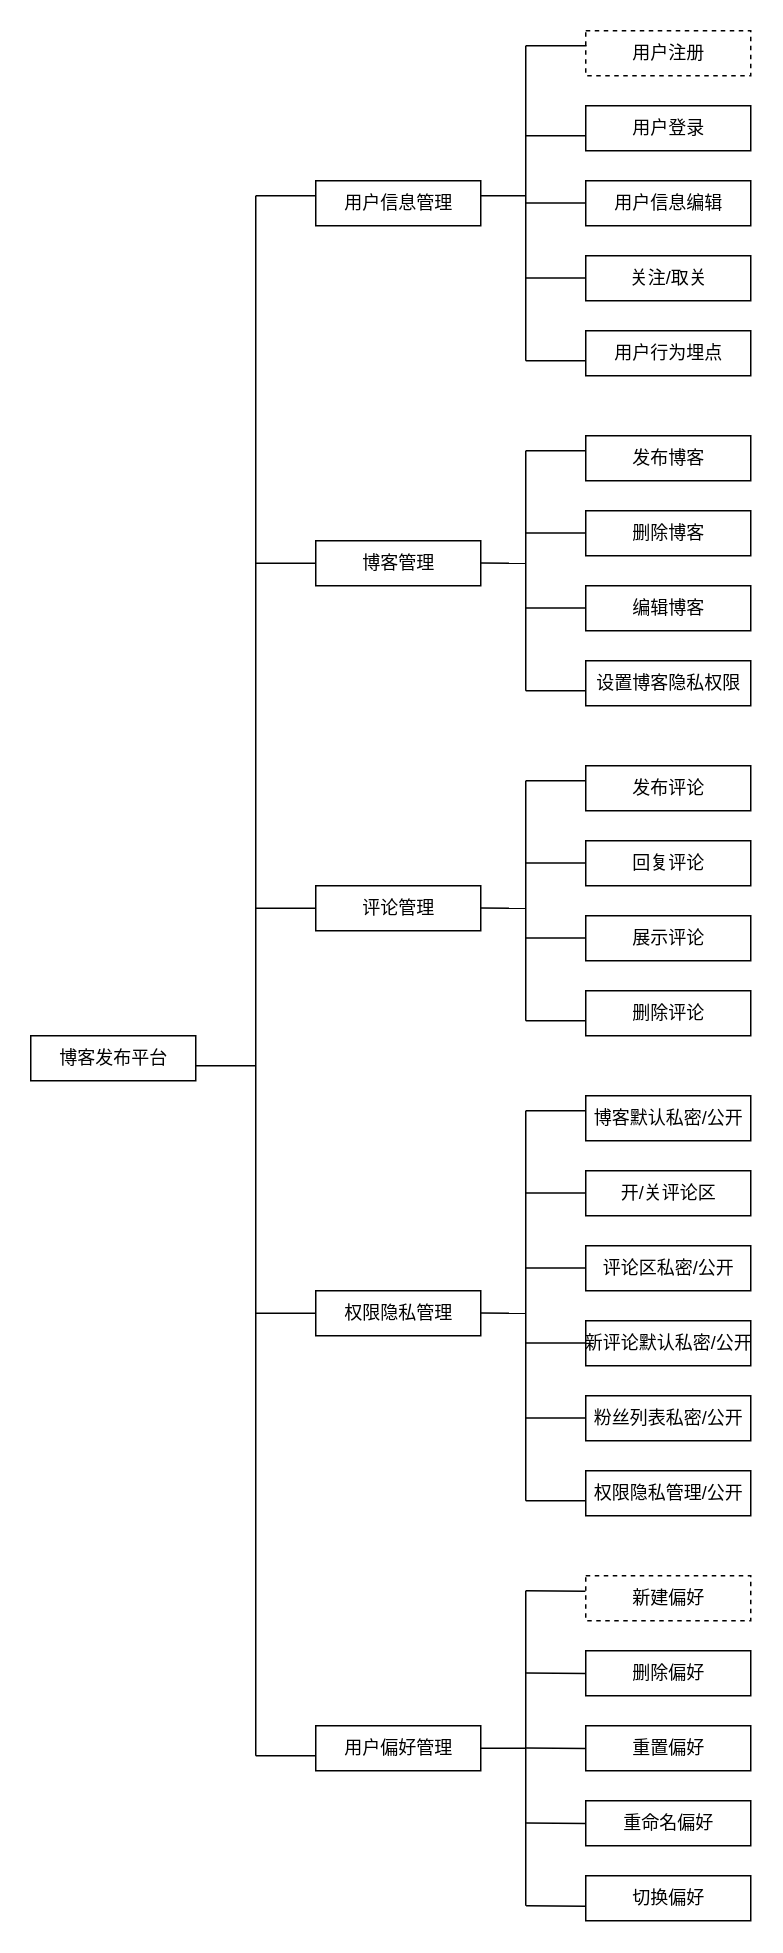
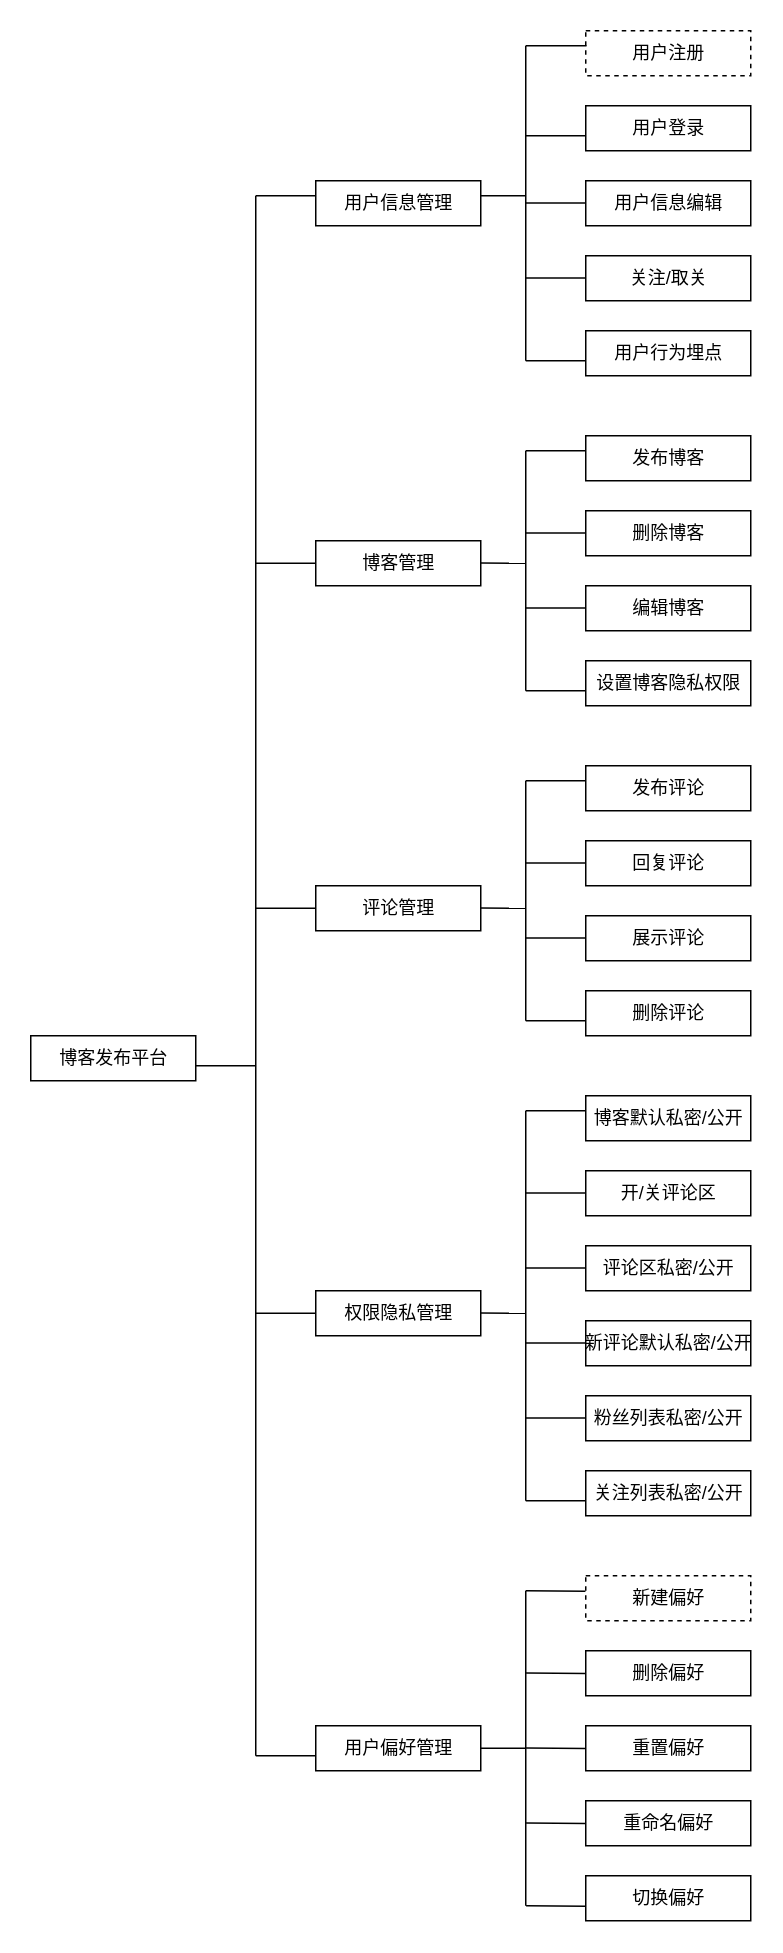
node "权限隐私管理/公开": label "权限隐私管理/公开" -> "关注列表私密/公开"
